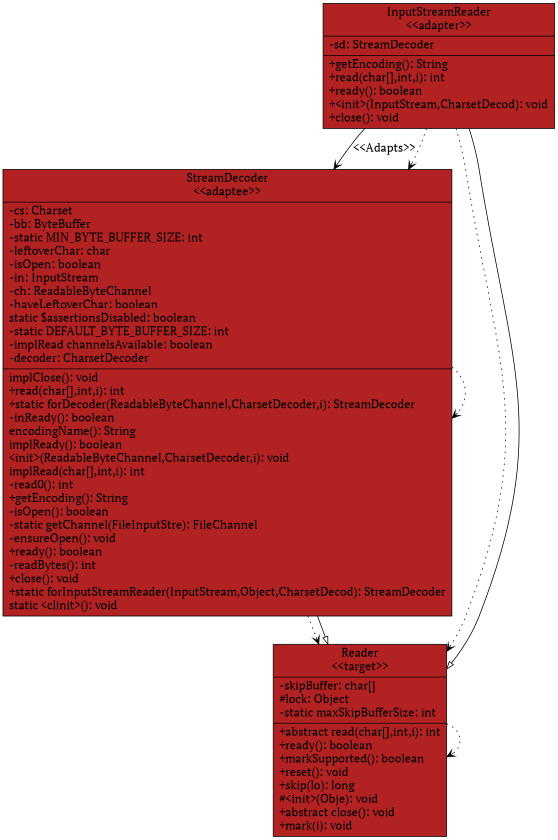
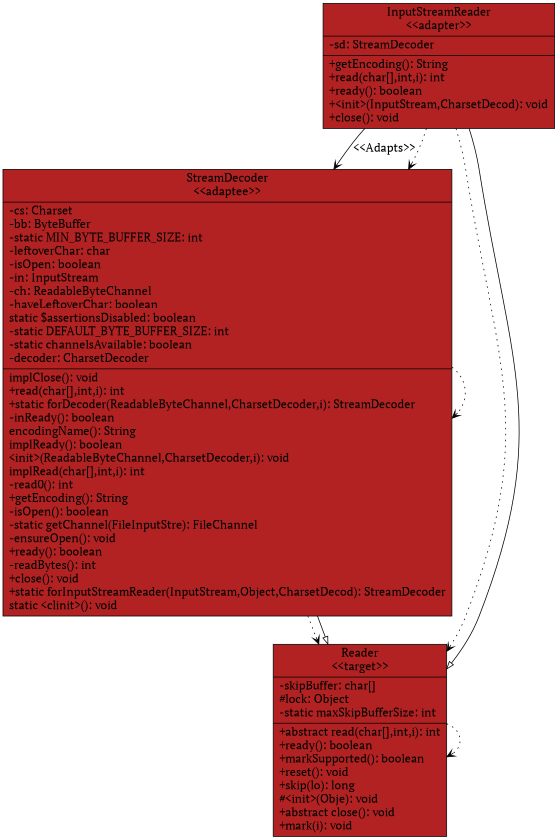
node "StreamDecoder": text "-implRead channelsAvailable: boolean" -> "-static channelsAvailable: boolean"
